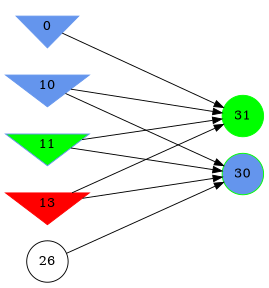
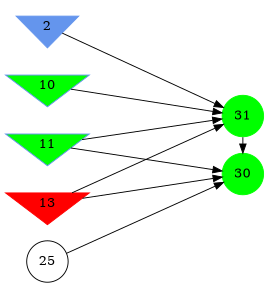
node "0": label "0" -> "2"
node "10": fillcolor cornflowerblue -> green
edge "10" -> "30": now "31" -> "30"
node "30": fillcolor cornflowerblue -> green
node "26": label "26" -> "25"
